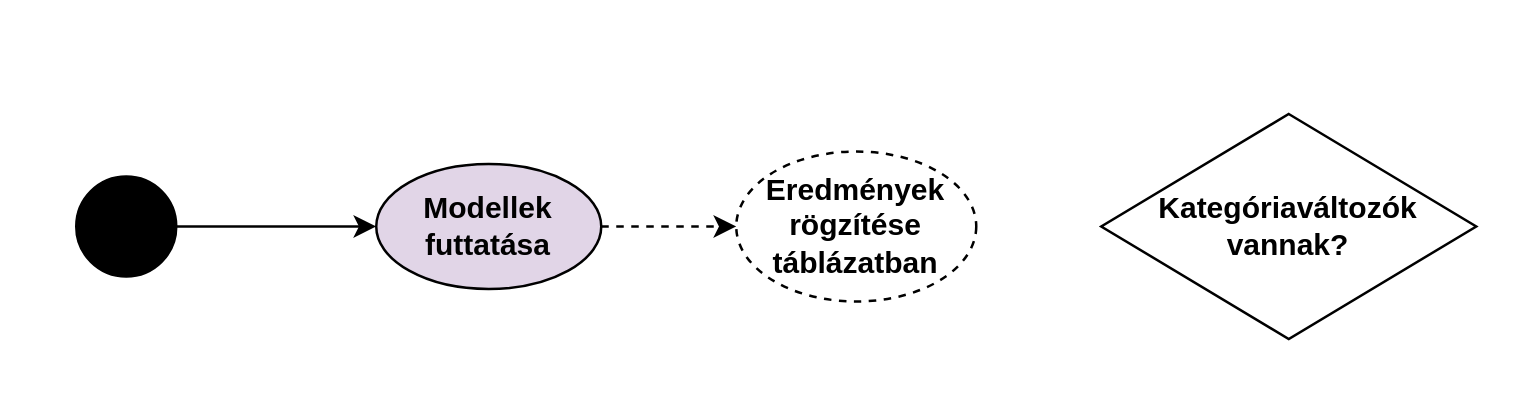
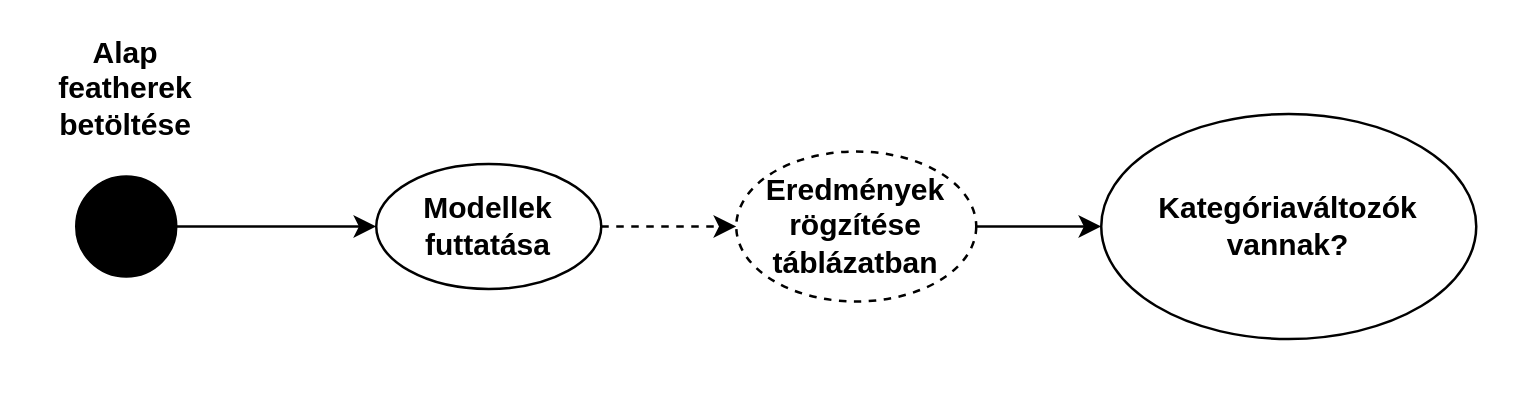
node "Alap featherek betöltése": added
node "Modellek futtatása": fillcolor #e1d5e7 -> #ffffff
edge "Eredmények rögzítése táblázatban" -> "Kategóriaváltozók vannak?": added
node "Kategóriaváltozók vannak?": shape diamond -> ellipse
